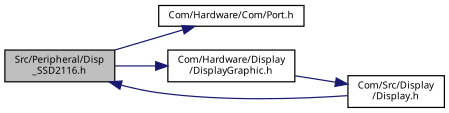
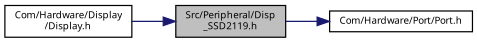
node "Com/Hardware/Com/Port.h": label "Com/Hardware/Com/Port.h" -> "Com/Hardware/Port/Port.h"
node "Src/Peripheral/Disp _SSD2116.h": label "Src/Peripheral/Disp _SSD2116.h" -> "Src/Peripheral/Disp _SSD2119.h"
node "Com/Hardware/Display /DisplayGraphic.h": removed
node "Com/Src/Display /Display.h": label "Com/Src/Display /Display.h" -> "Com/Hardware/Display /Display.h"
